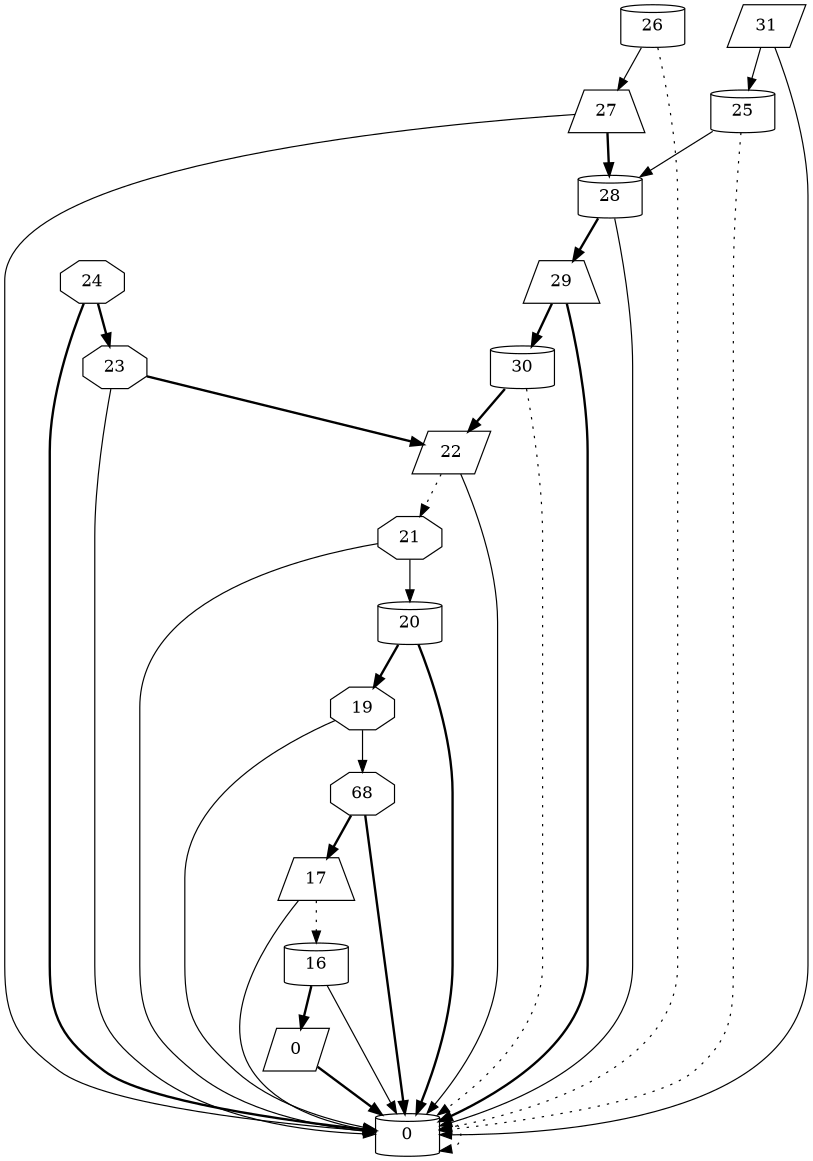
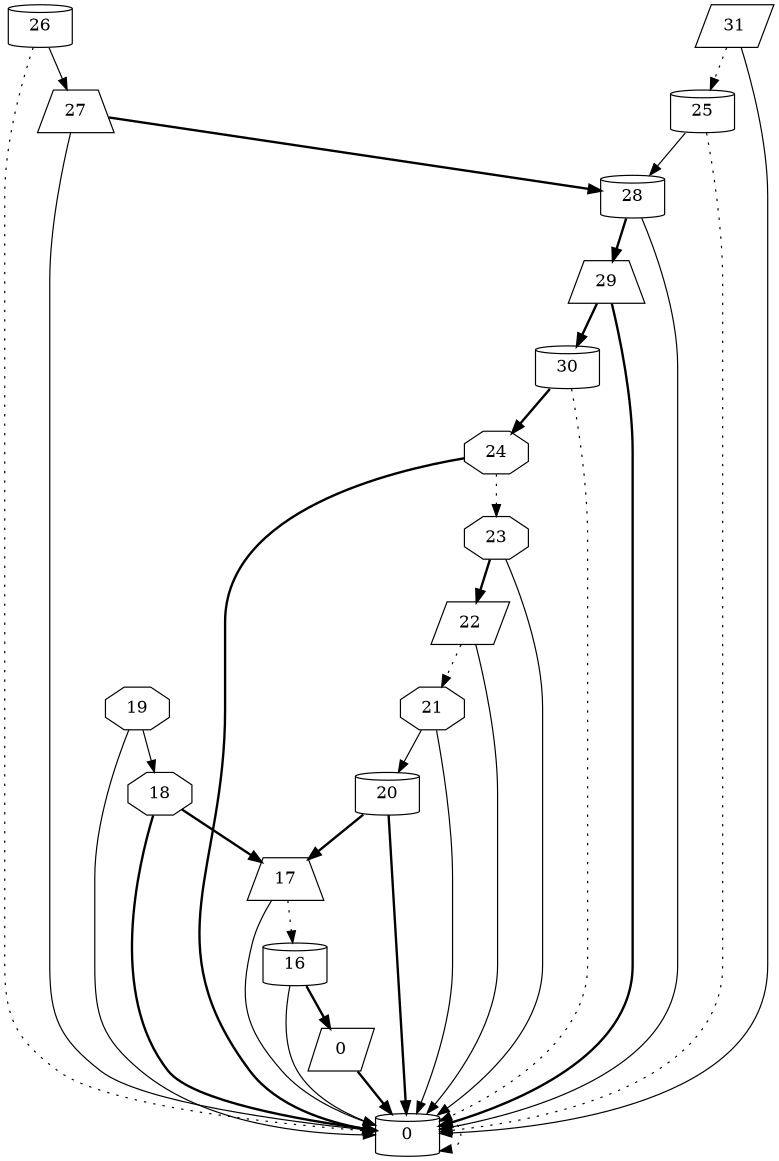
edge "31" -> "25": style solid -> dotted
edge "24" -> "23": style bold -> dotted
edge "30" -> "22": now "30" -> "24"
edge "20" -> "19": now "20" -> "17"
node "68": label "68" -> "18"
